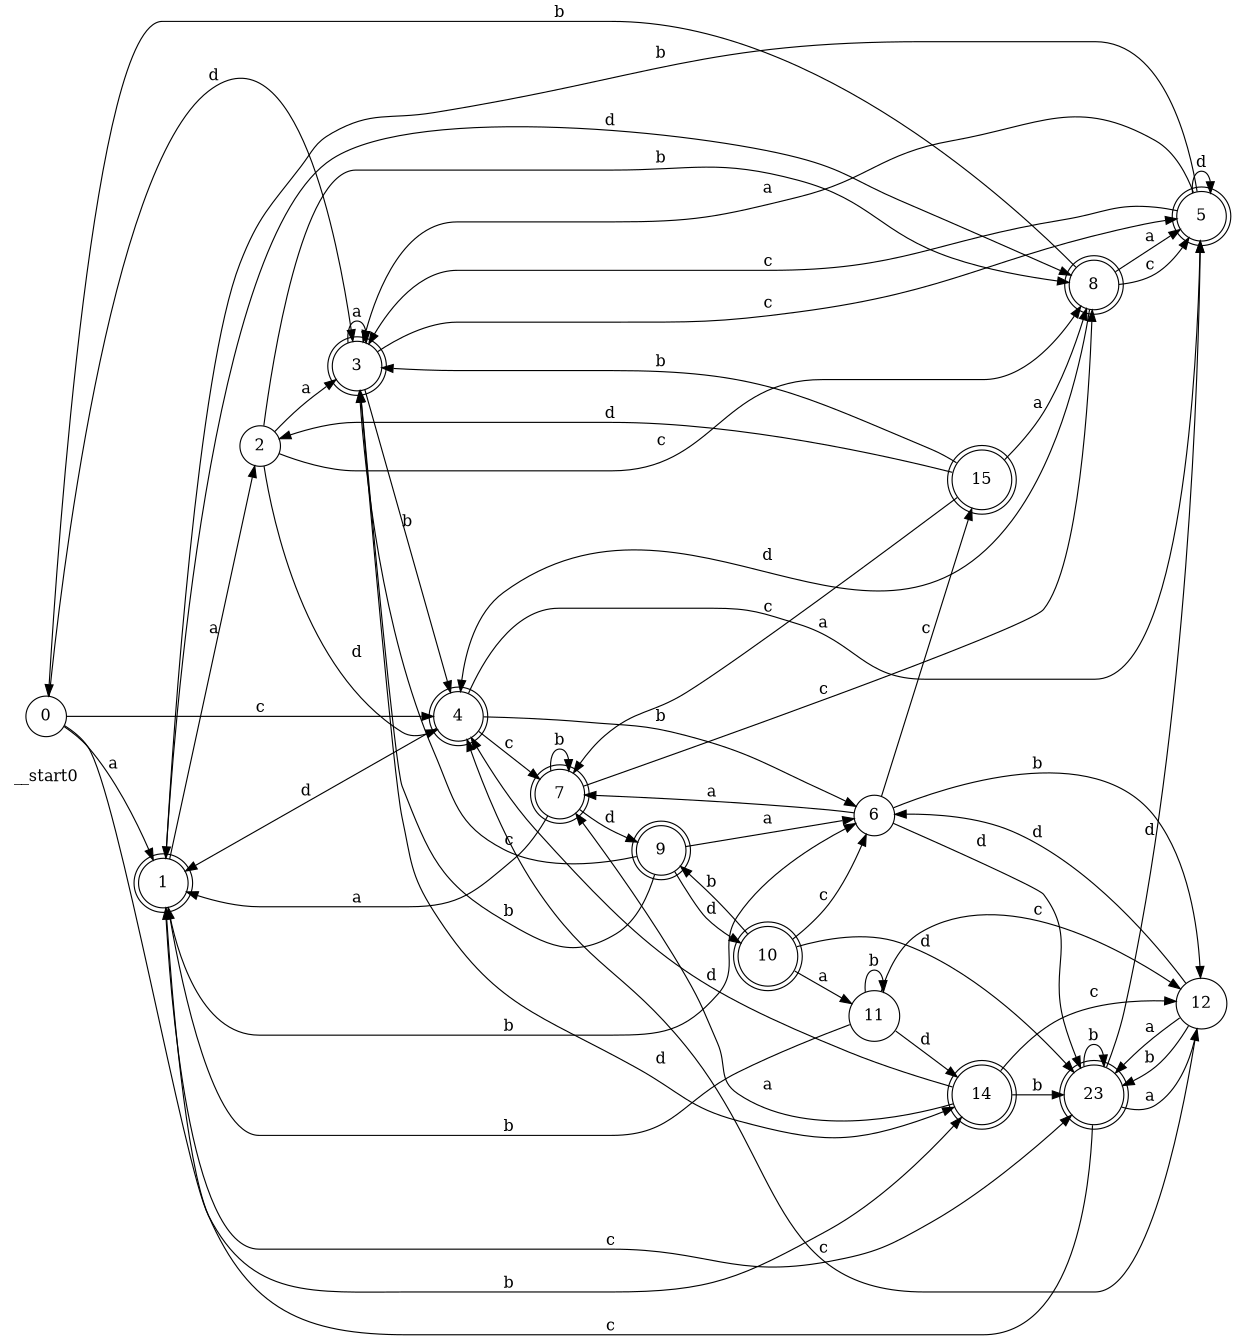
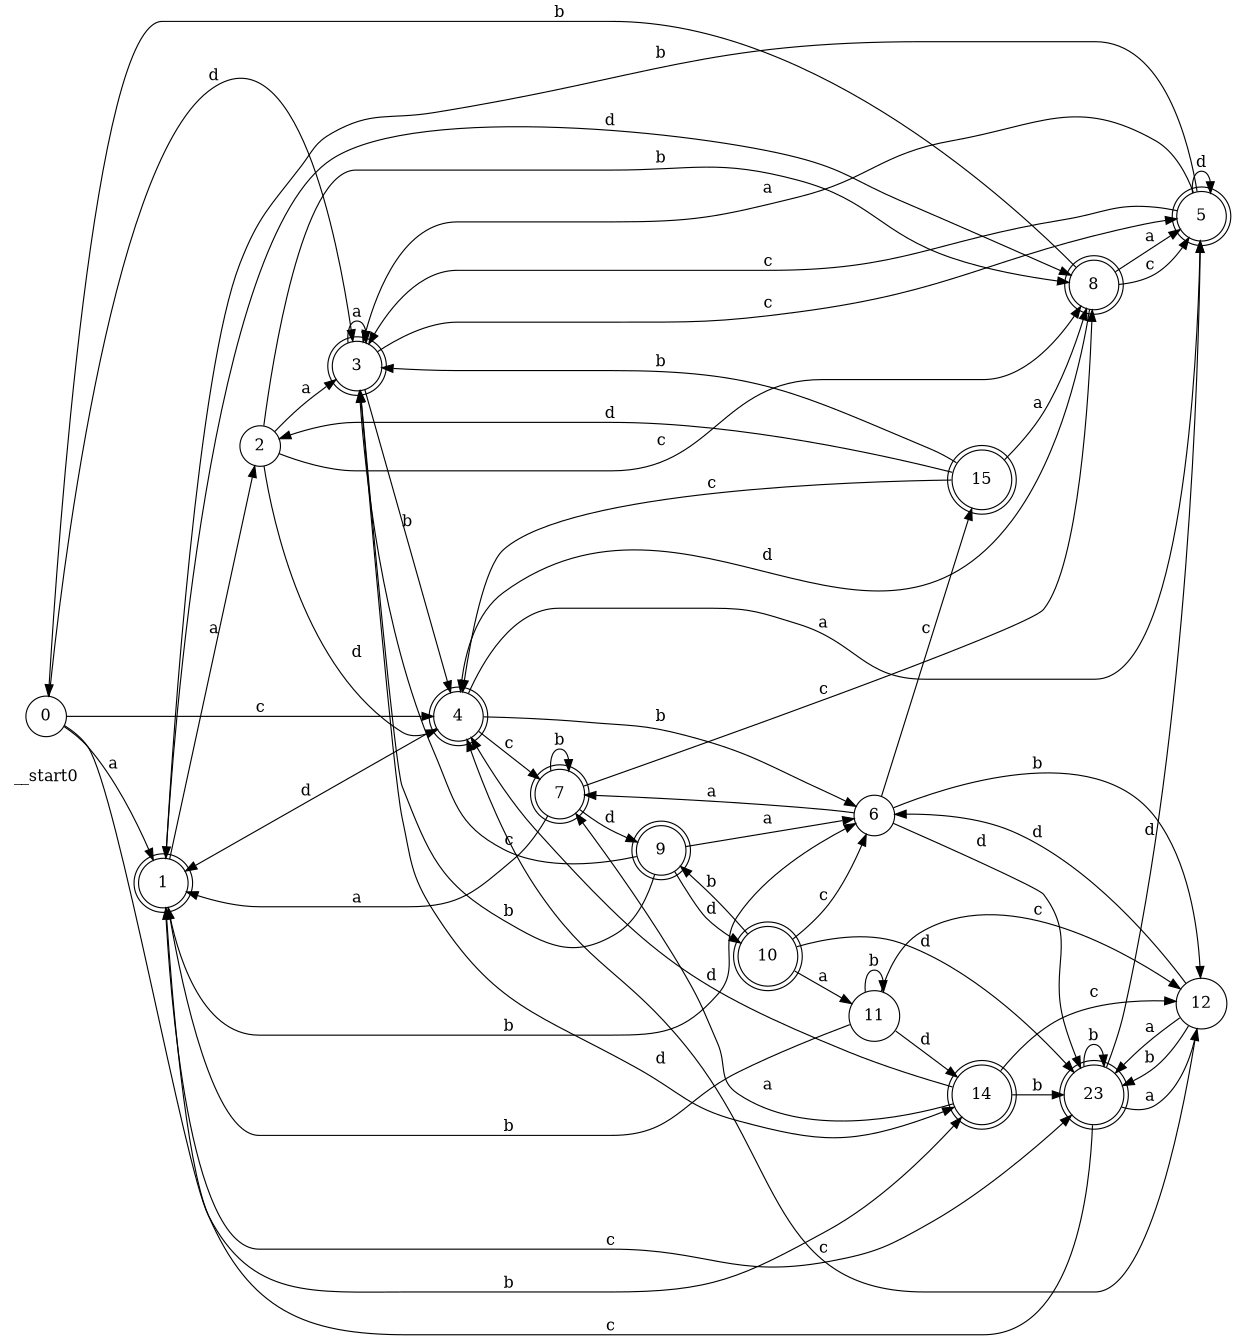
edge "15" -> "7": now "15" -> "4"
